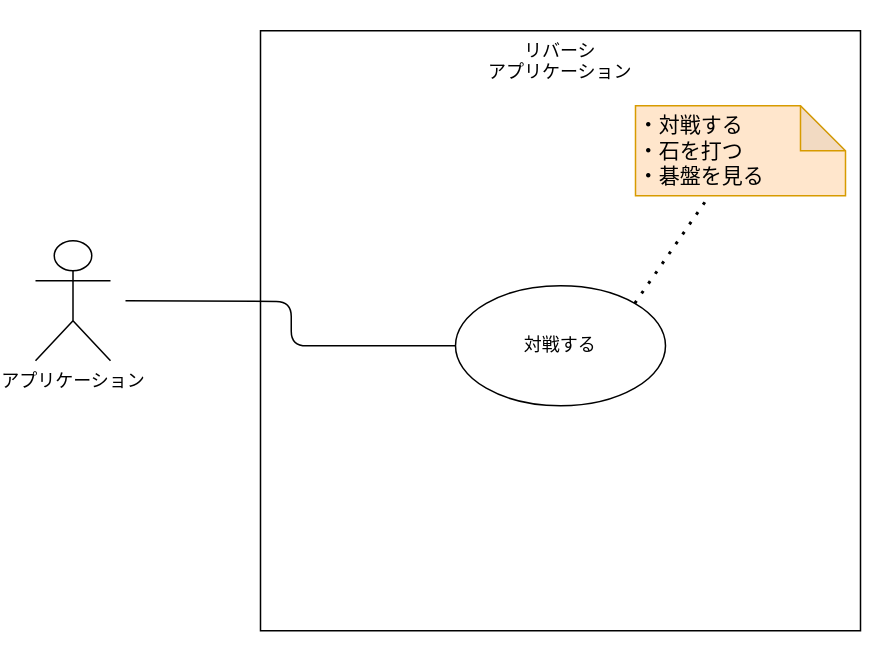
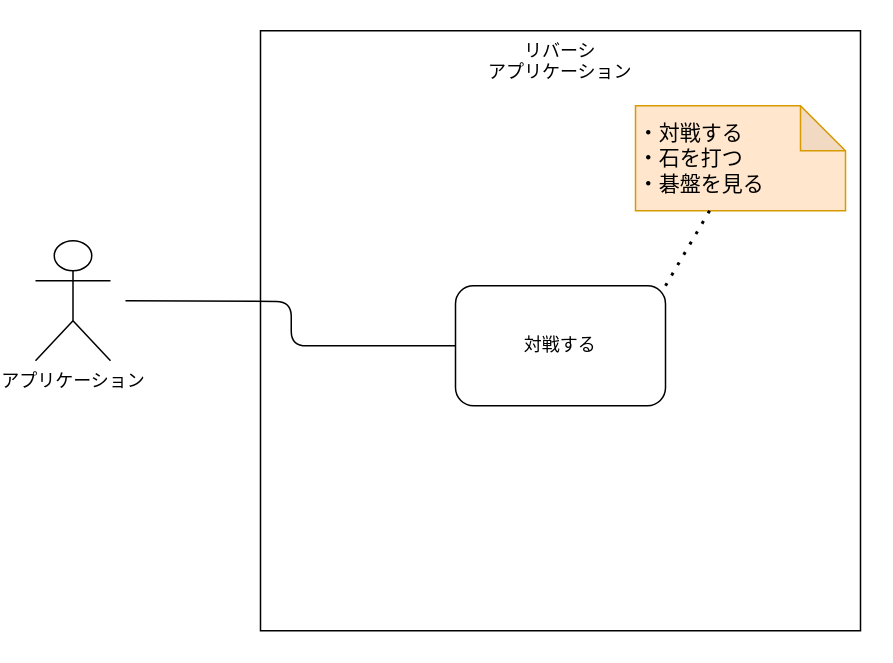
node "・対戦する ・石を打つ ・碁盤を見る": size 210x90 -> 210x105
node "対戦する": shape ellipse -> rounded rectangle
